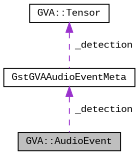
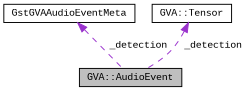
edge "GstGVAAudioEventMeta" -> "GVA::Tensor": now "GVA::AudioEvent" -> "GVA::Tensor"
